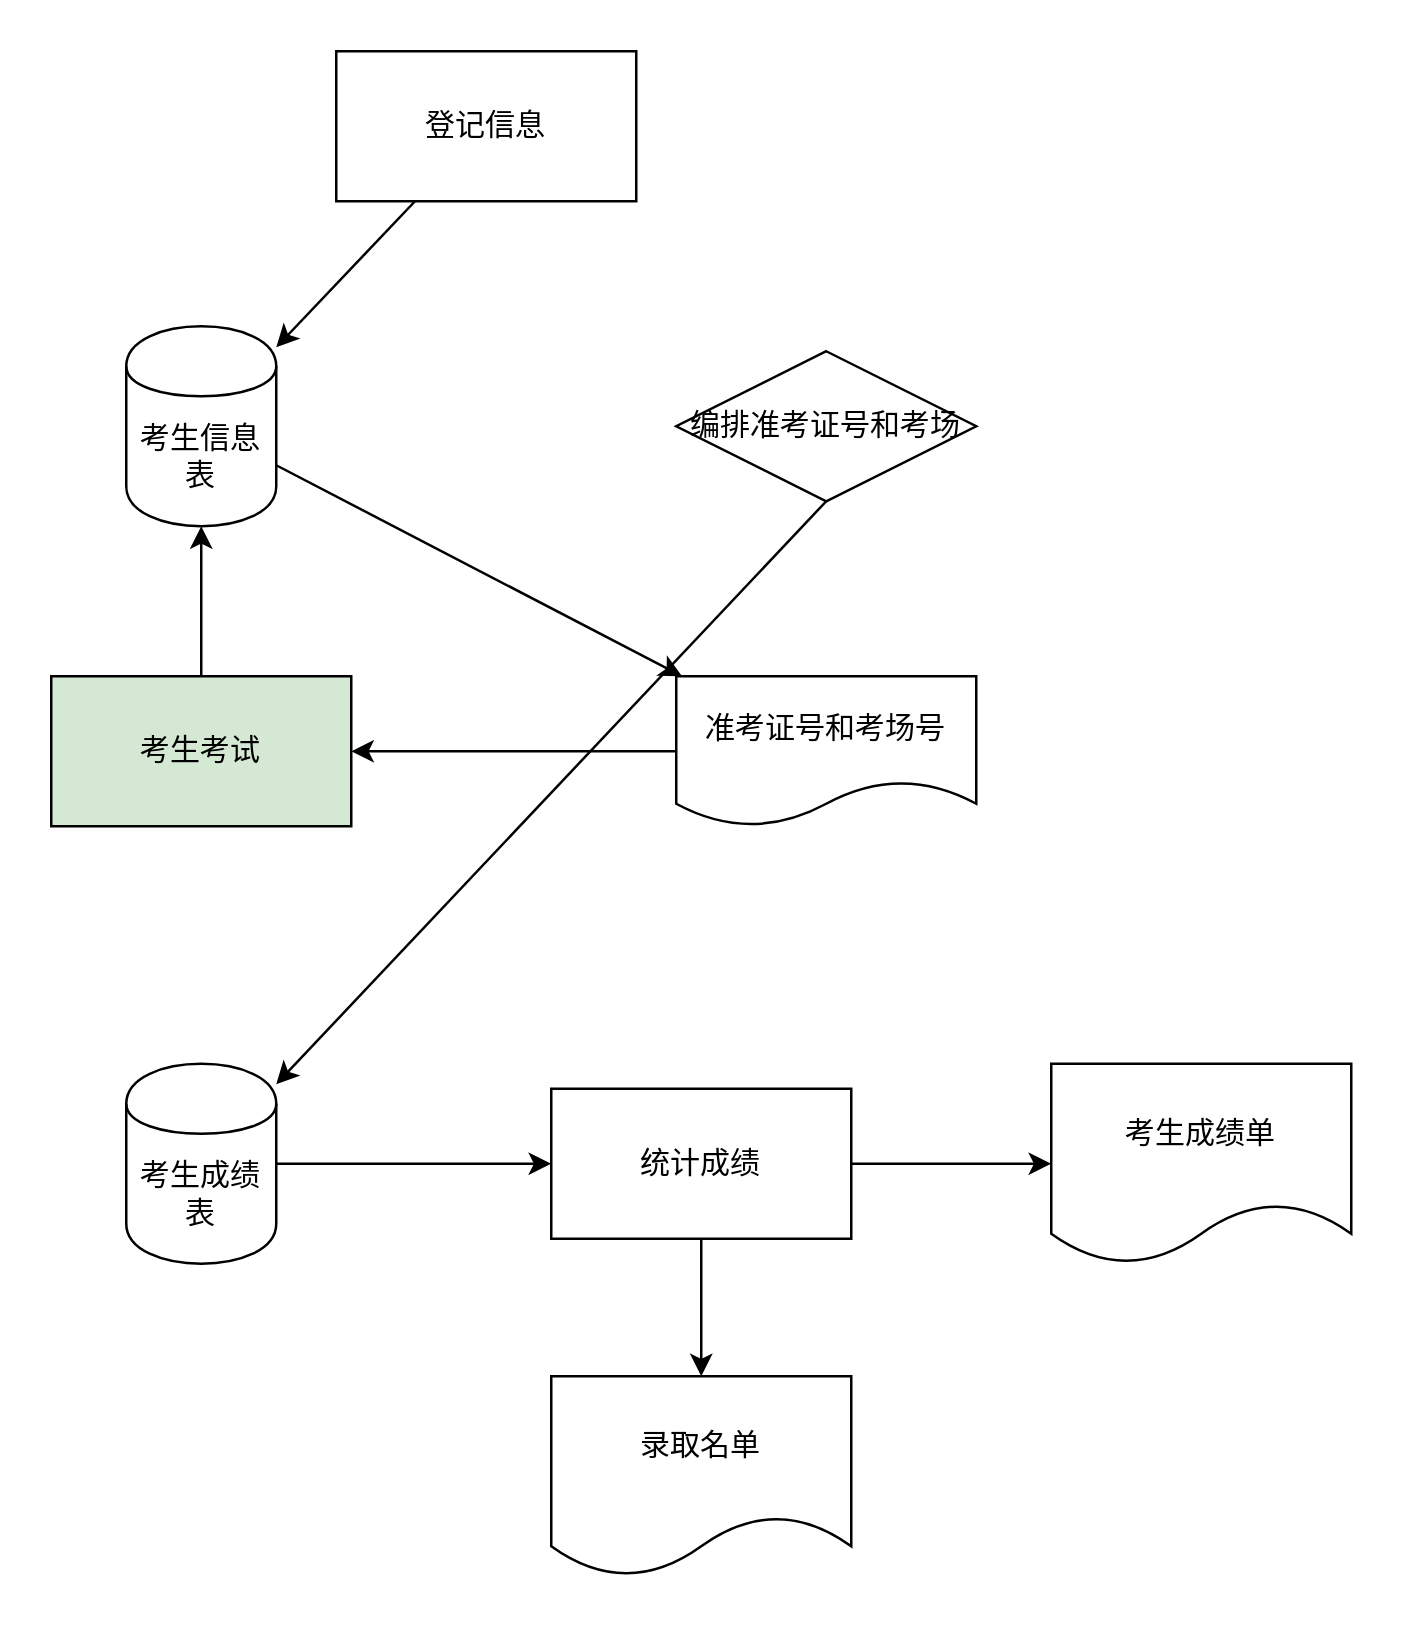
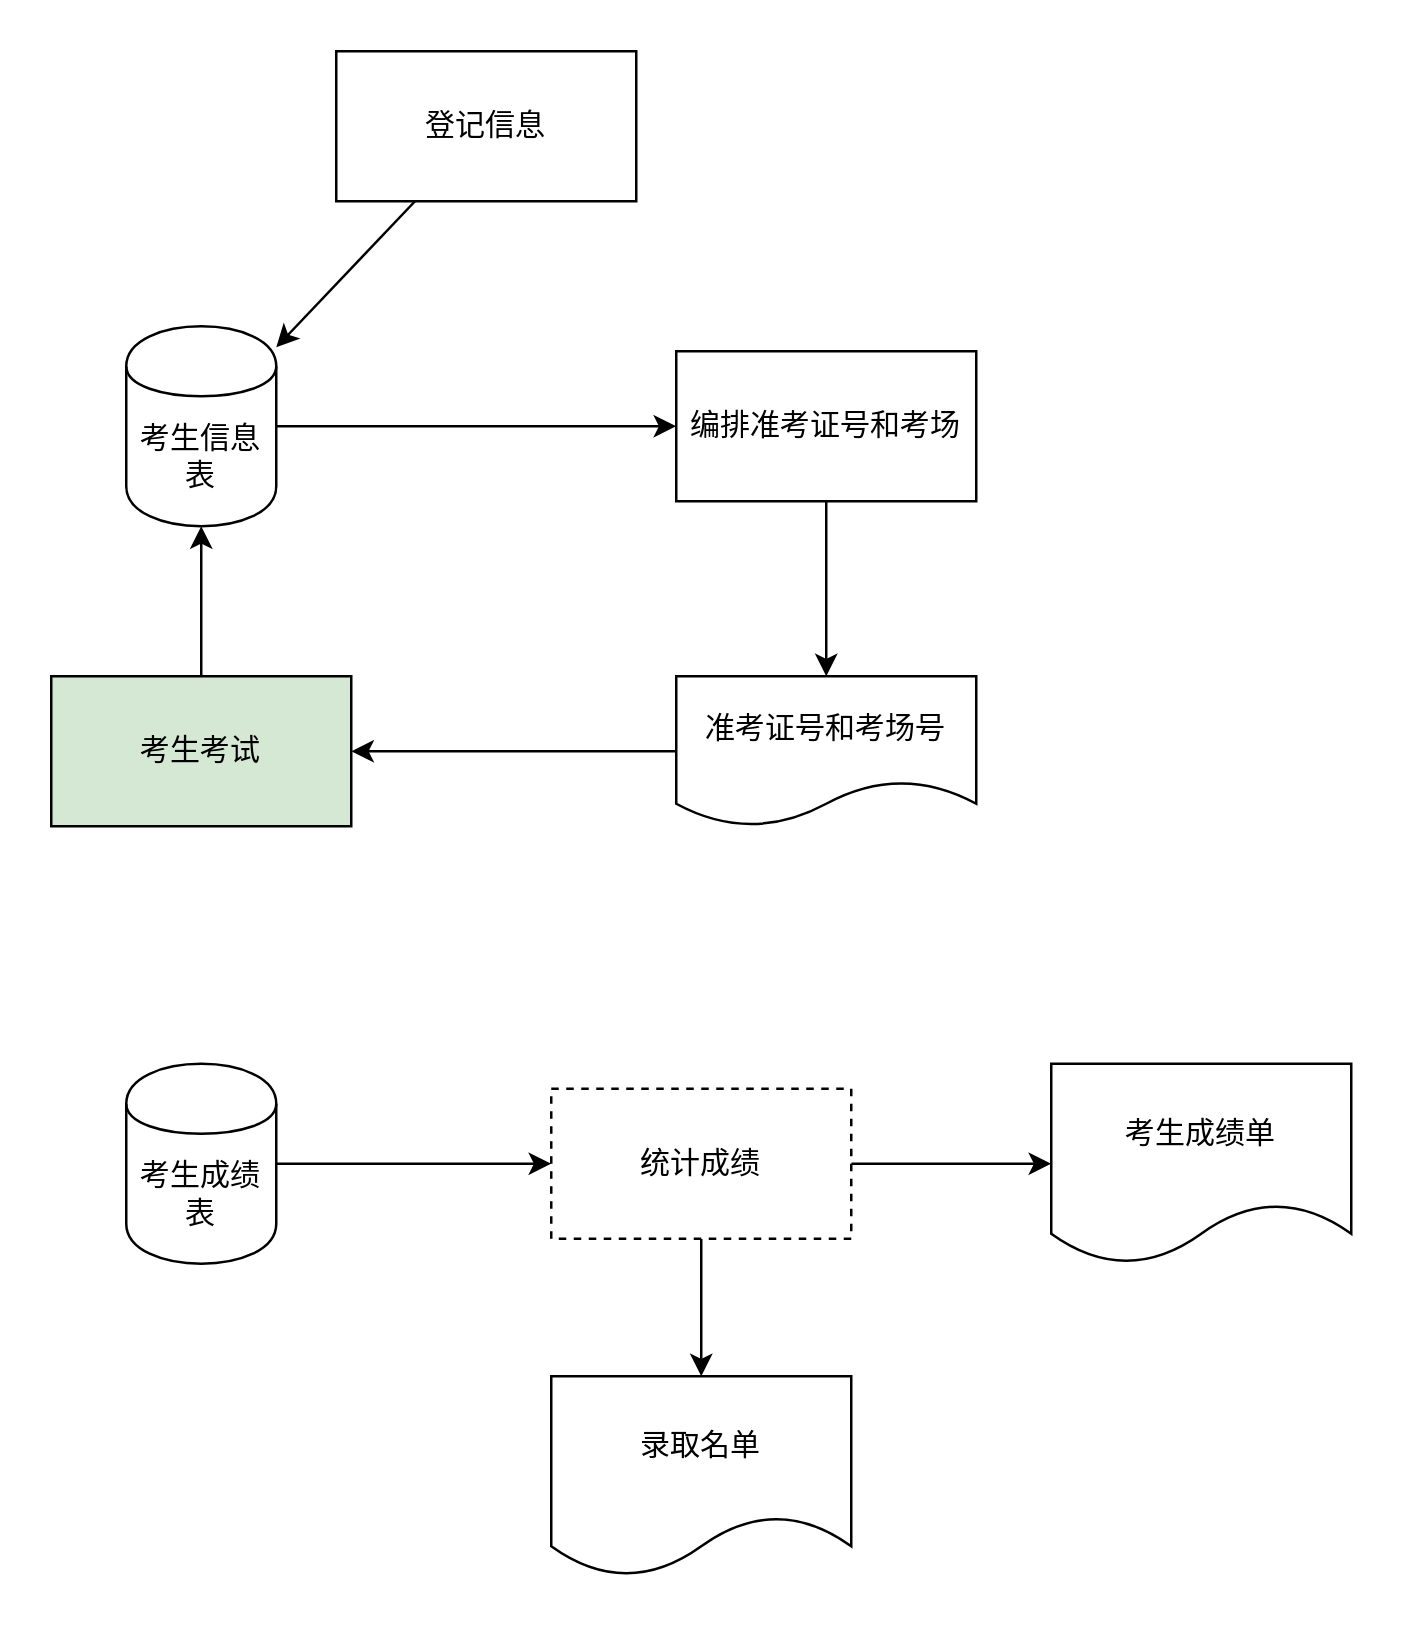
node "编排准考证号和考场": shape diamond -> rectangle
edge "考生信息表" -> "准考证号和考场号": now "考生信息表" -> "编排准考证号和考场"
edge "编排准考证号和考场" -> "考生成绩表": now "编排准考证号和考场" -> "准考证号和考场号"
node "统计成绩": style solid -> dashed
